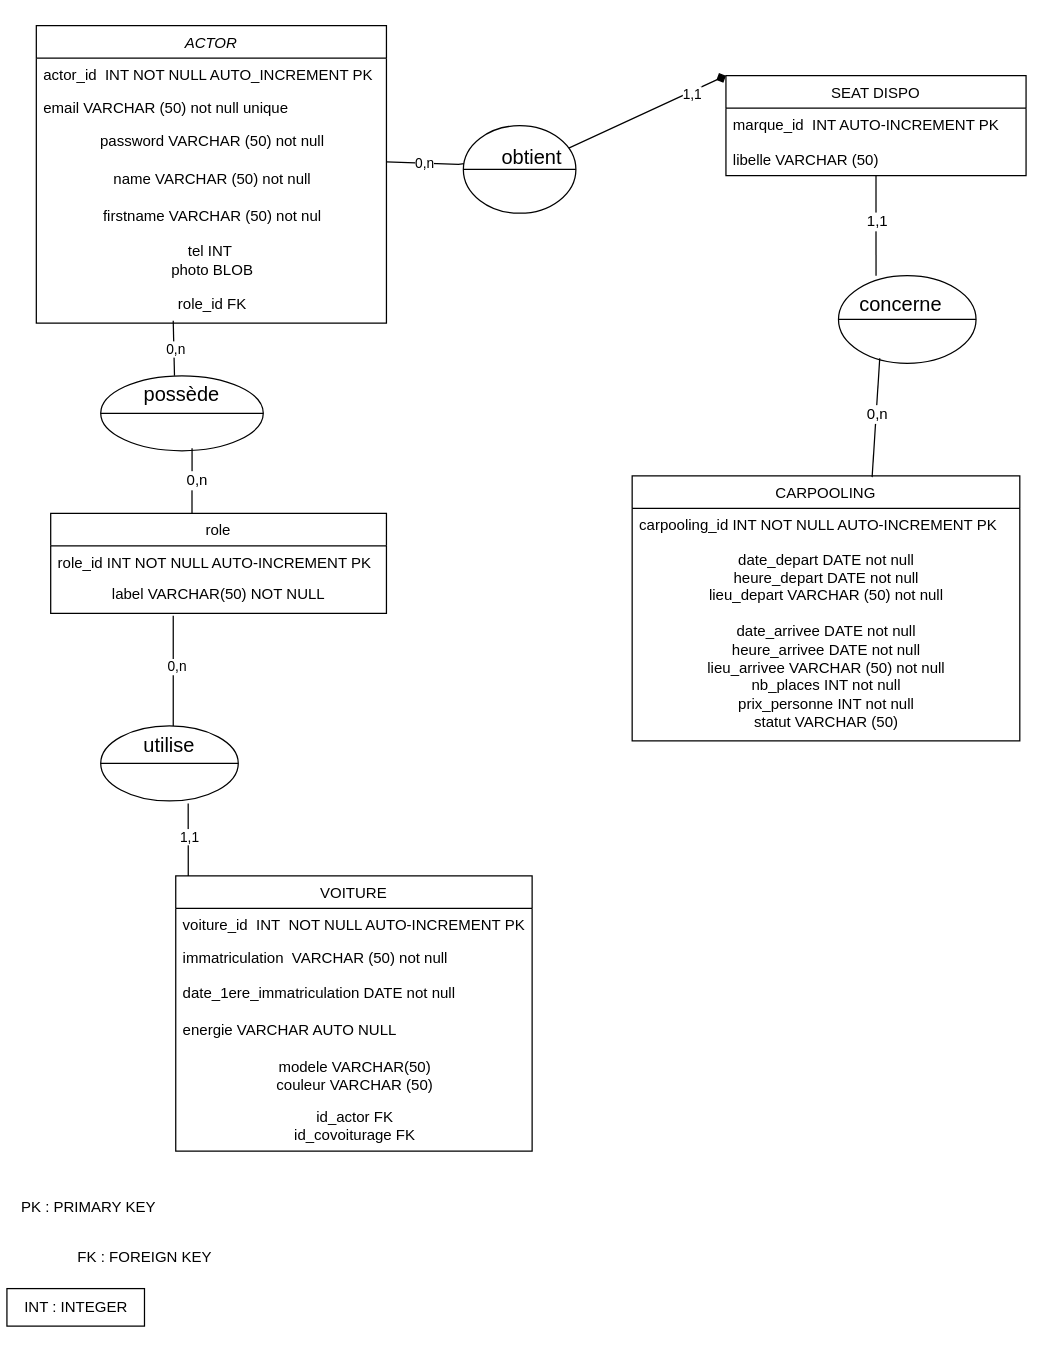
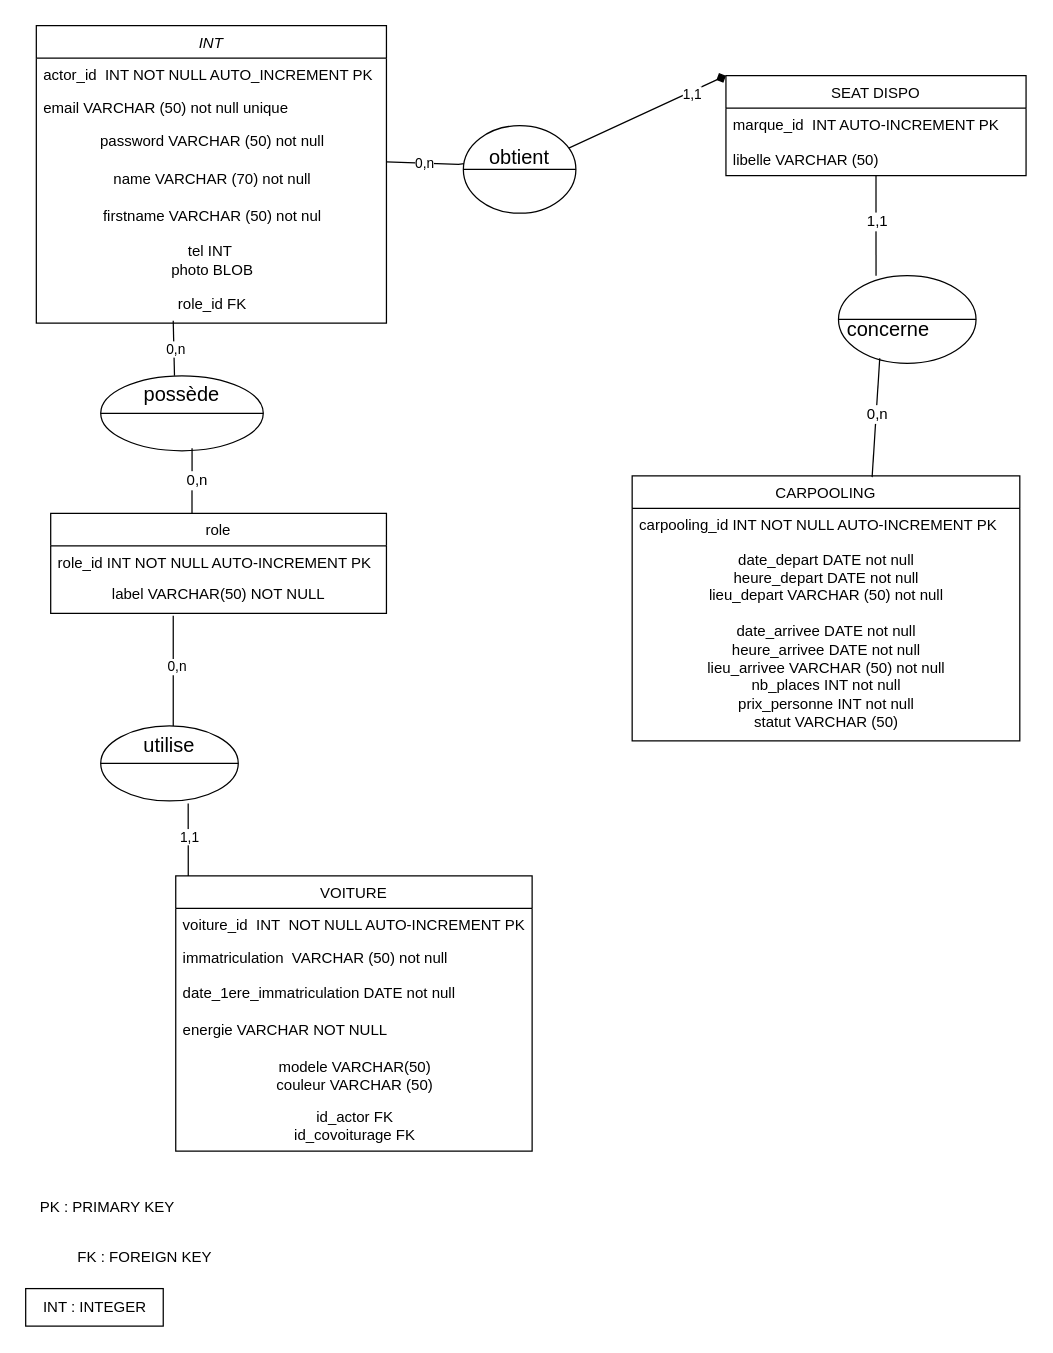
node "ACTOR": label "ACTOR" -> "INT"
node "obtient": moved (532, 157) -> (519, 157)
node "name VARCHAR (50) not null": label "name VARCHAR (50) not null" -> "name VARCHAR (70) not null"
node "concerne": moved (901, 304) -> (888, 329)
node "energie VARCHAR AUTO NULL": label "energie VARCHAR AUTO NULL" -> "energie VARCHAR NOT NULL"
node "PK : PRIMARY KEY": moved (88, 1207) -> (107, 1207)
node "INT : INTEGER": moved (76, 1307) -> (94, 1307)
